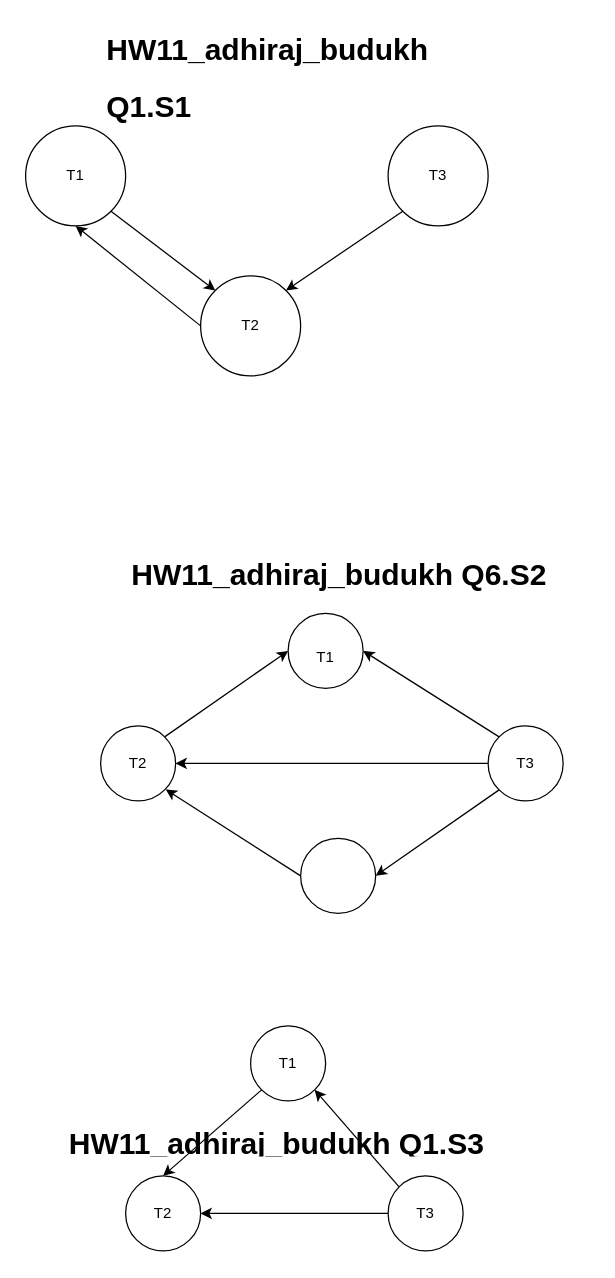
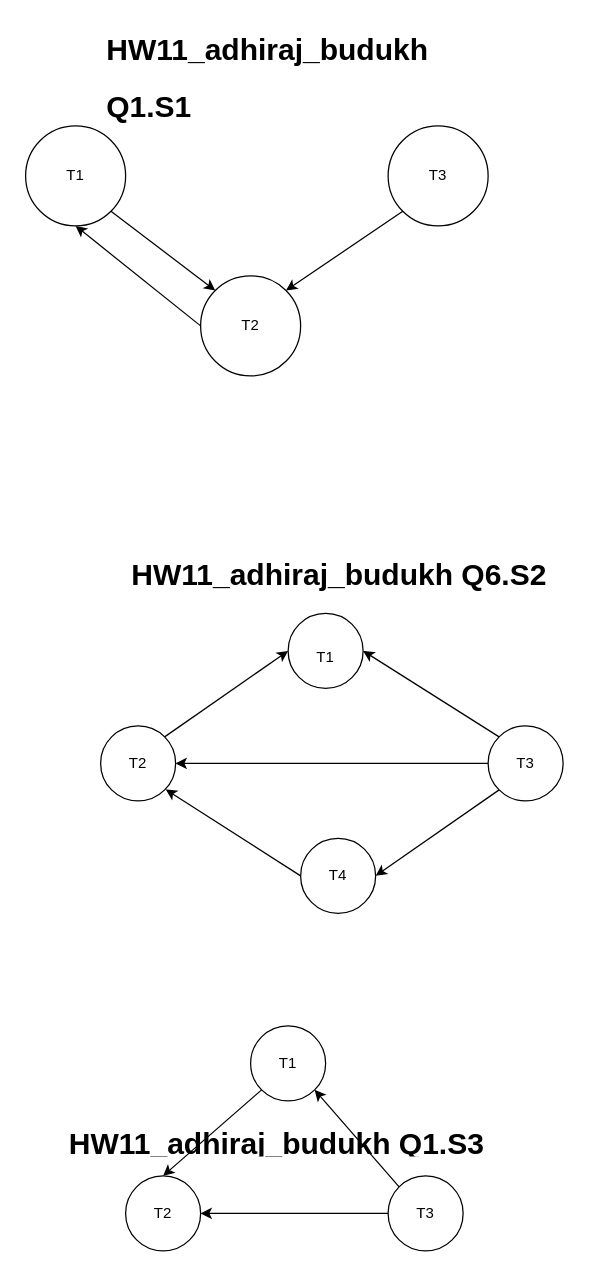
node "T4": added
